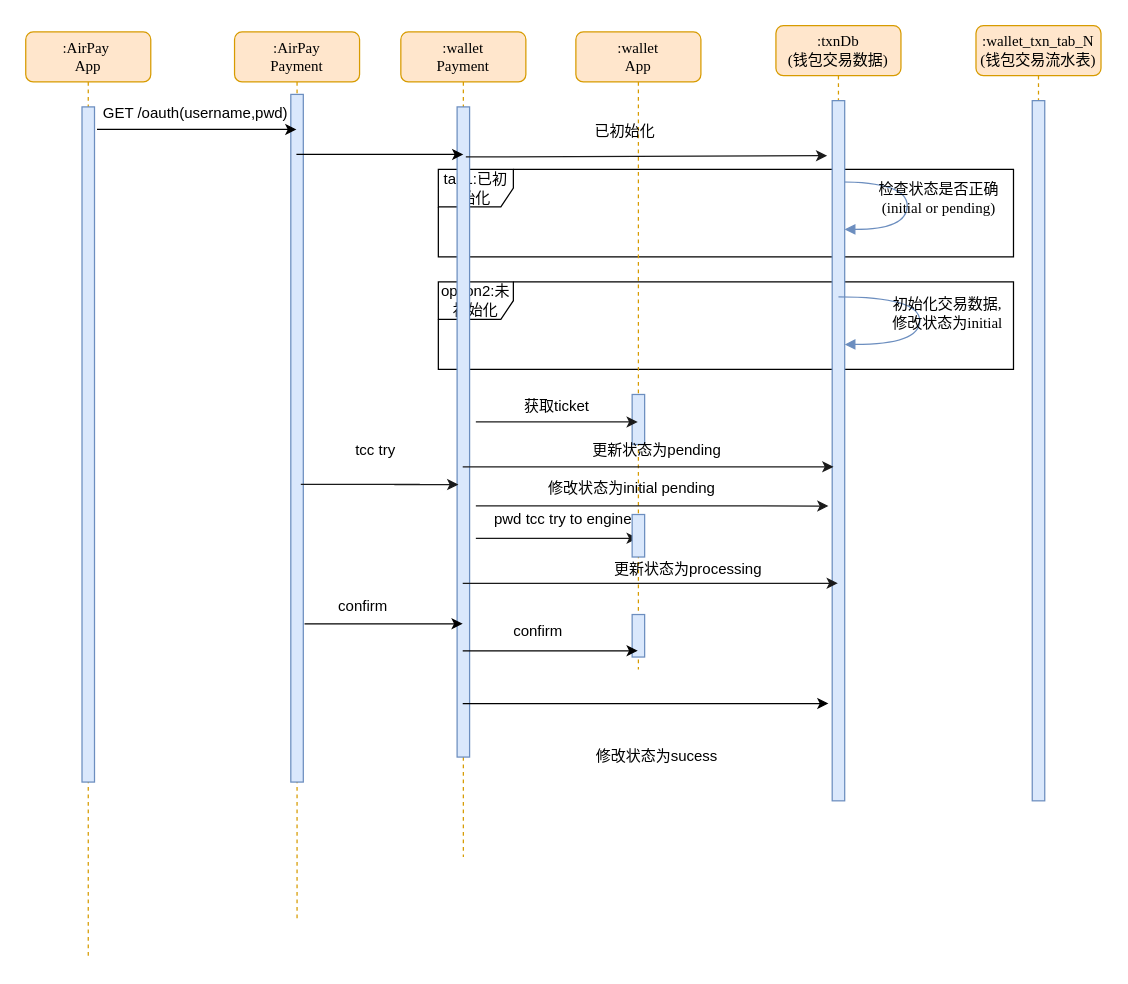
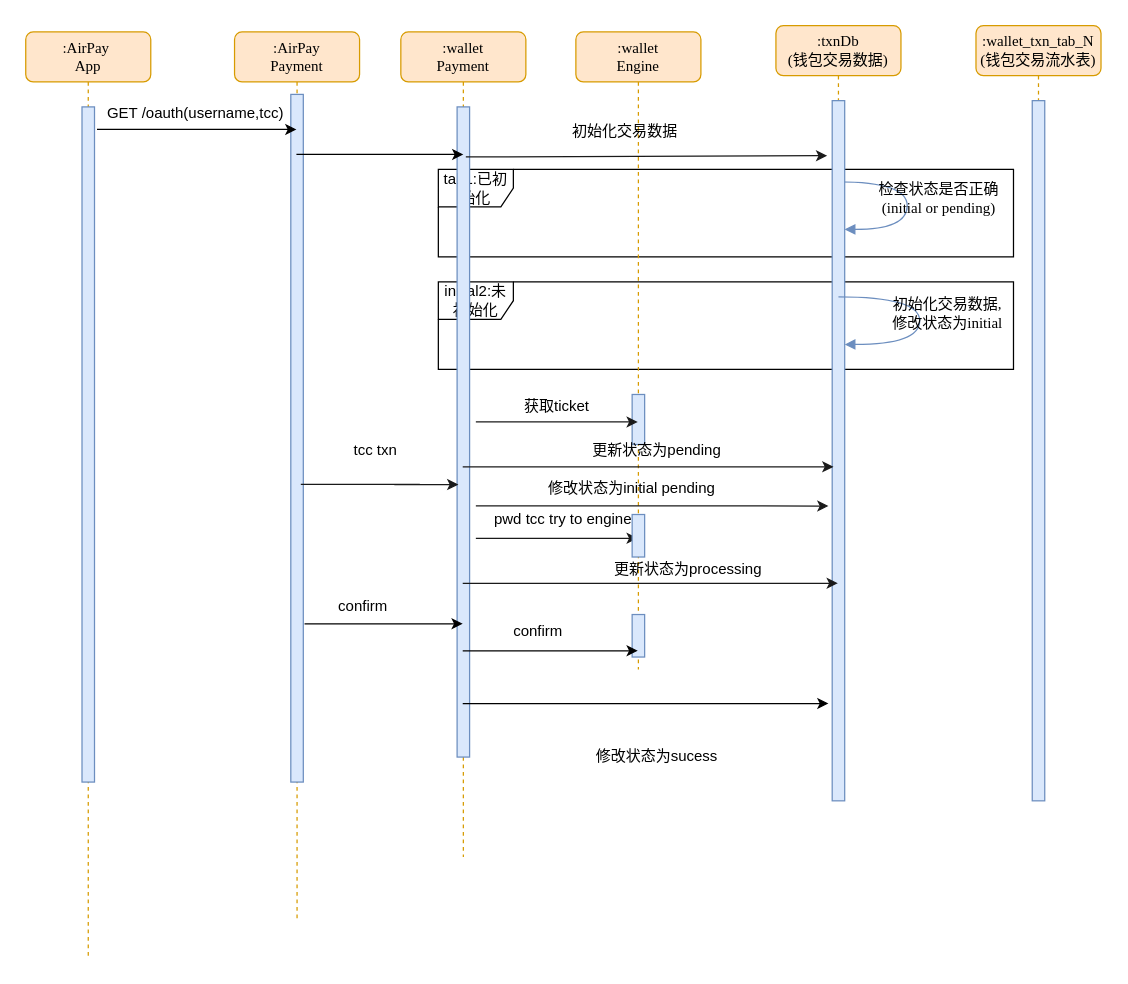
node ":wallet App": label ":wallet App" -> ":wallet Engine"
node "GET /oauth(username,pwd)": label "GET /oauth(username,pwd)" -> "GET /oauth(username,tcc)"
node "已初始化": label "已初始化" -> "初始化交易数据"
node "option2:未初始化": label "option2:未初始化" -> "initial2:未初始化"
node "tcc try": label "tcc try" -> "tcc txn"
